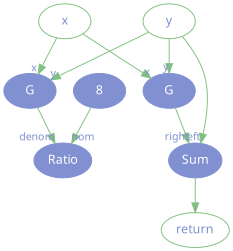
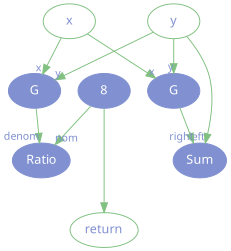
edge "Sum" -> "return": now "8" -> "return"
